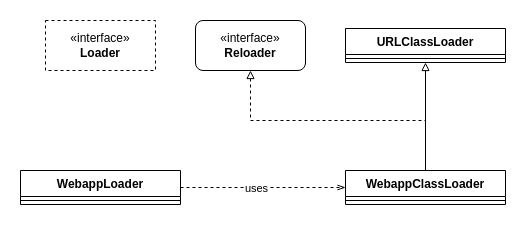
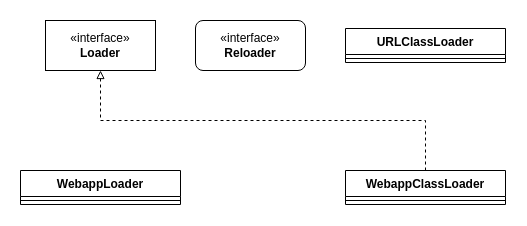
node "«interface» Loader": style dashed -> solid
edge "WebappClassLoader" -> "URLClassLoader": removed
edge "WebappClassLoader" -> "«interface» Reloader": now "WebappClassLoader" -> "«interface» Loader"
edge "WebappLoader" -> "WebappClassLoader": removed, label "uses"
